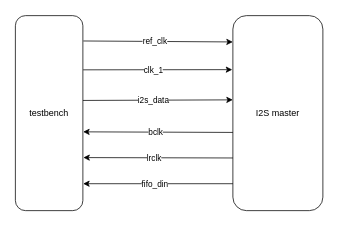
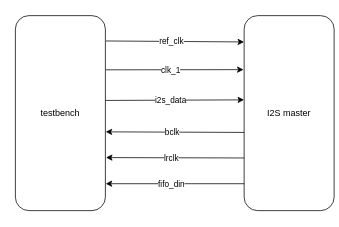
node "testbench": size 68x195 -> 90x195
node "I2S master": moved (278, 113) -> (289, 113)
